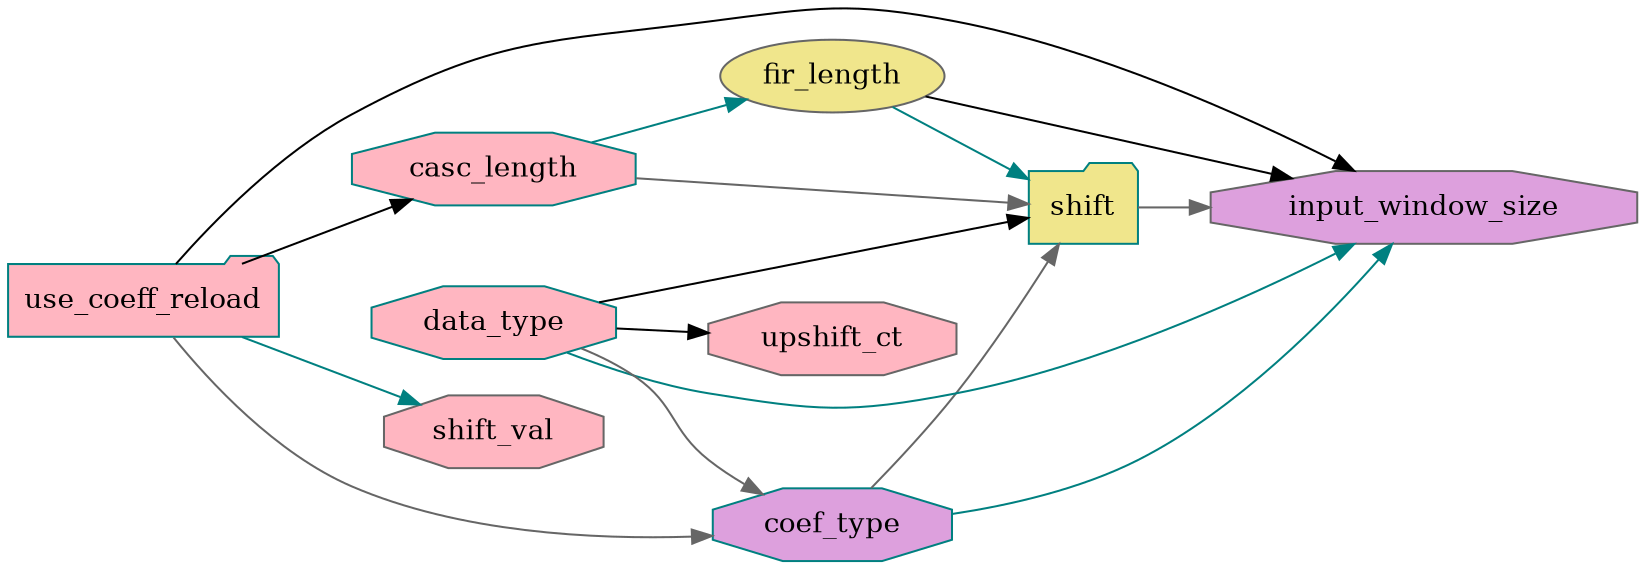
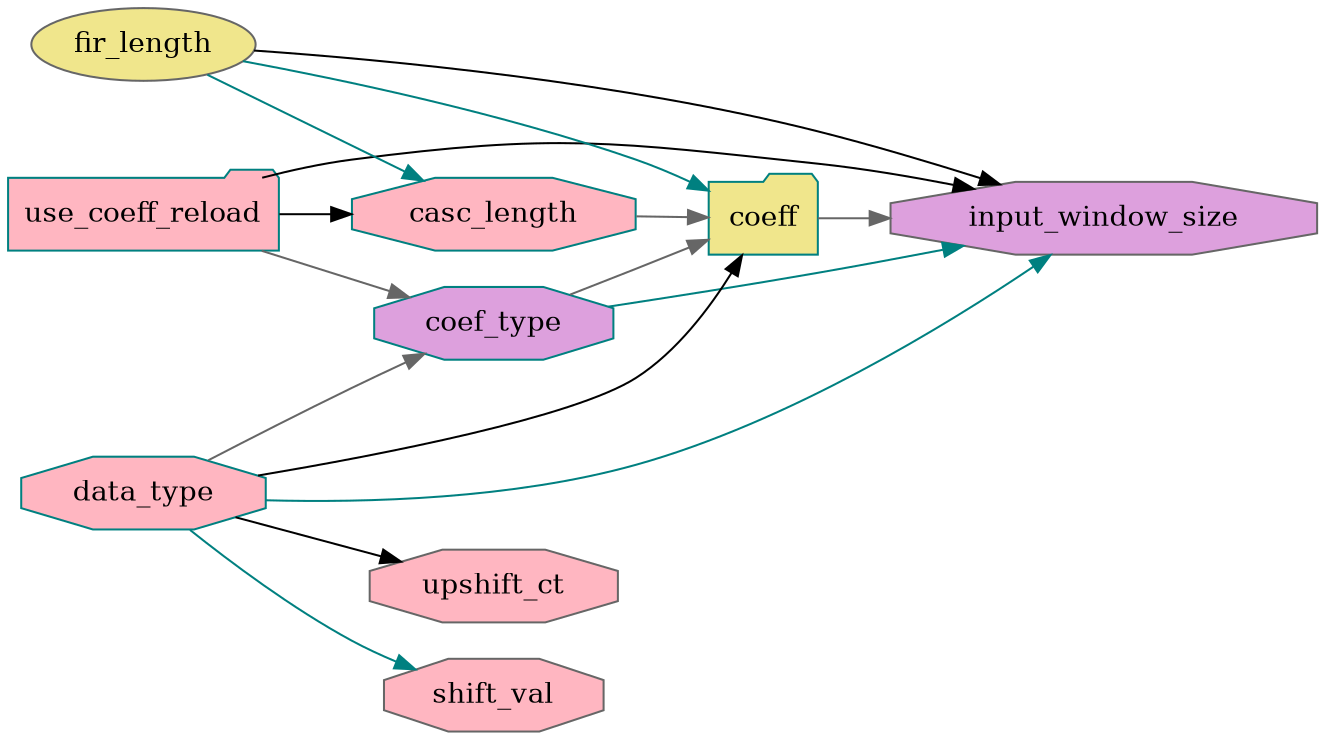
edge "casc_length" -> "fir_length": reversed
node "shift": label "shift" -> "coeff"
edge "use_coeff_reload" -> "shift_val": now "data_type" -> "shift_val"
